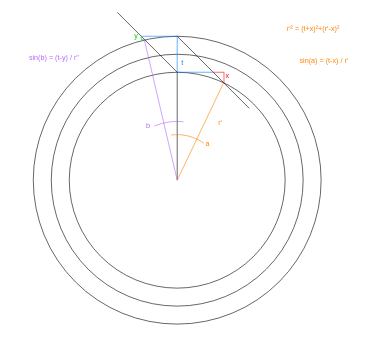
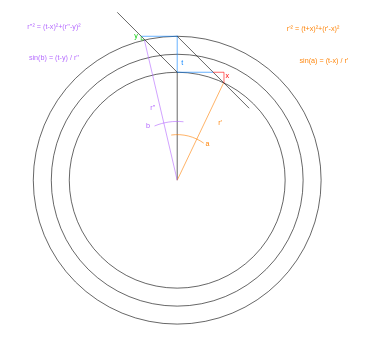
node "r''² = (t-x)²+(r''-y)²": added
node "r''": added
